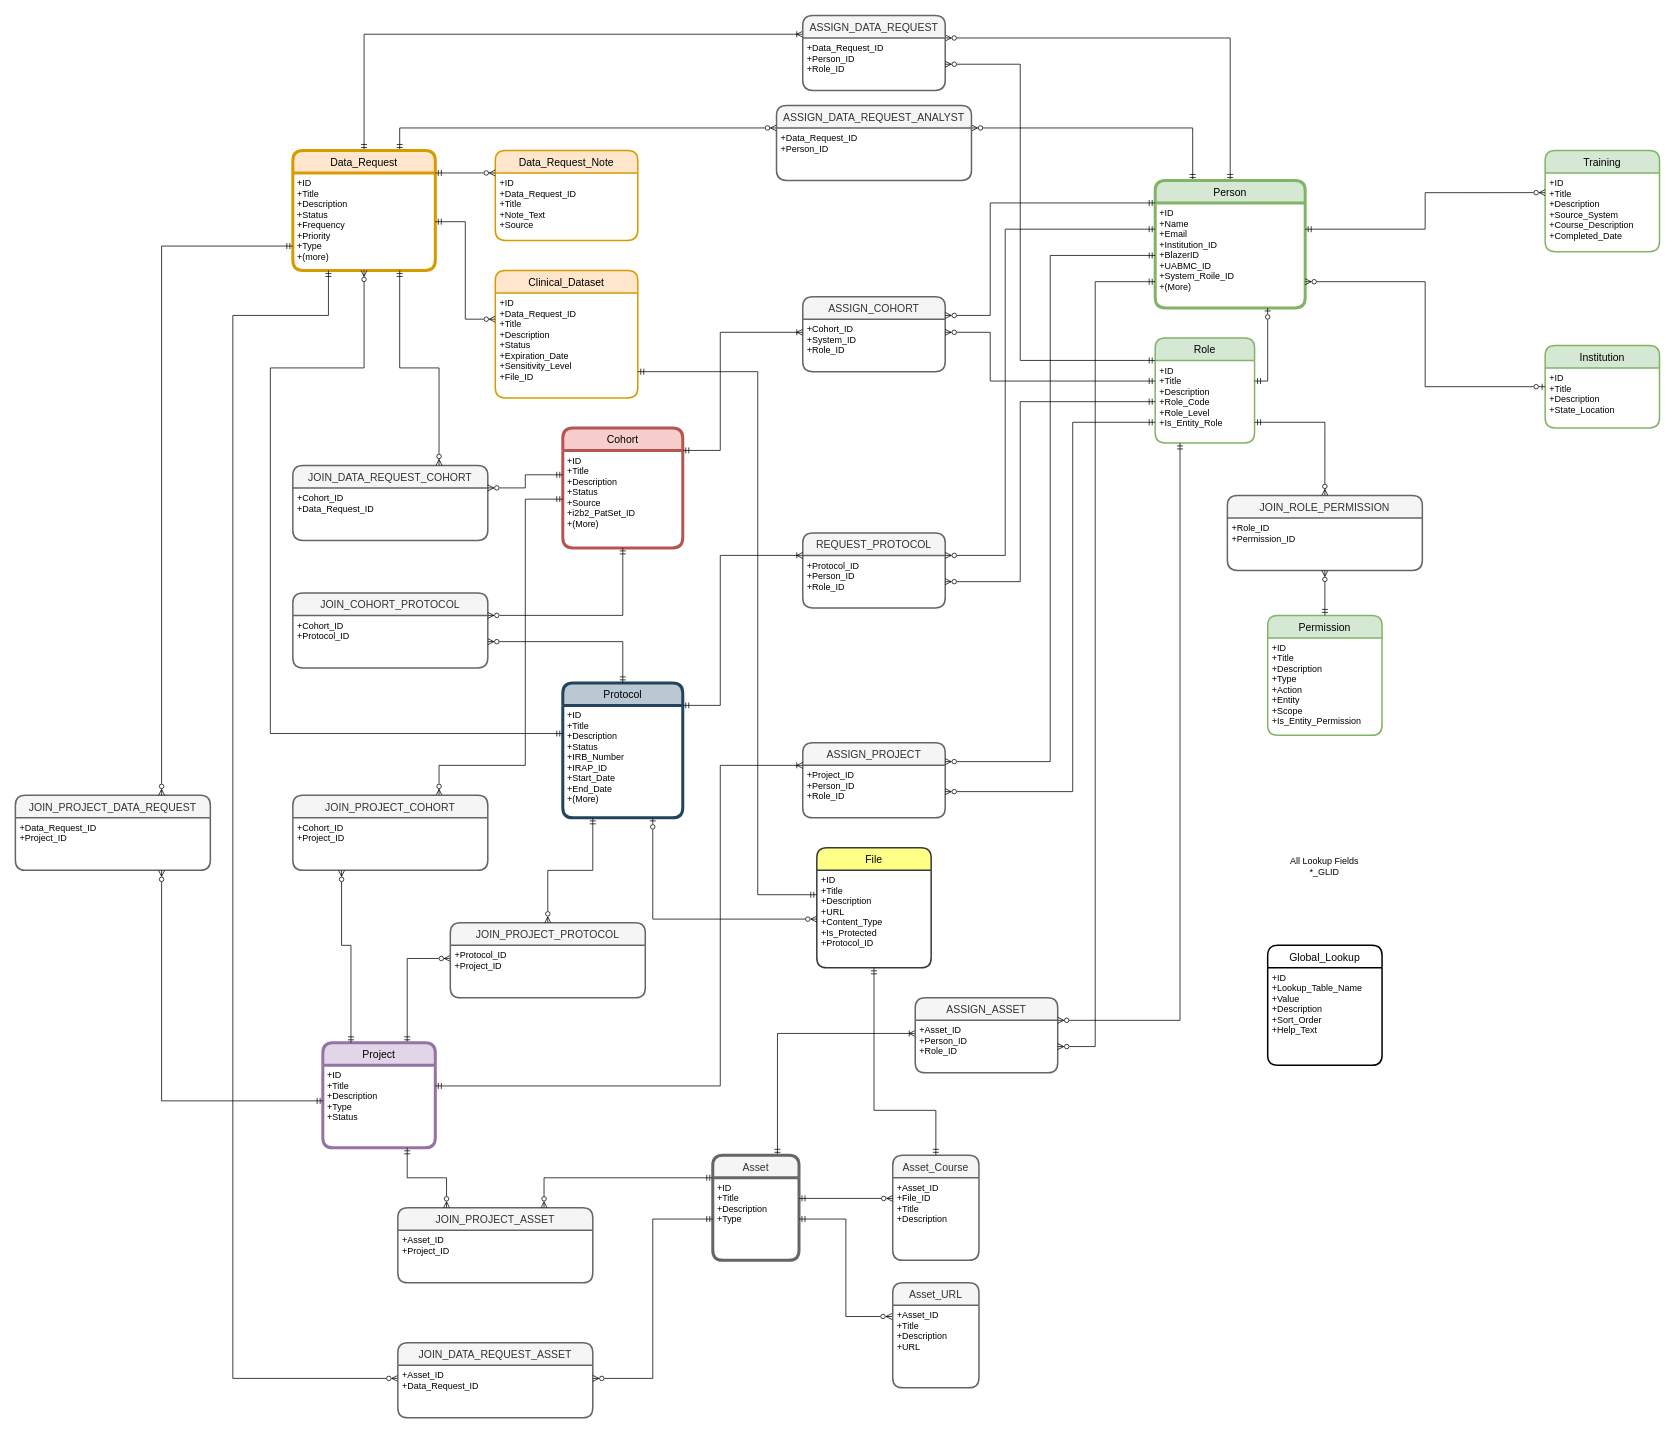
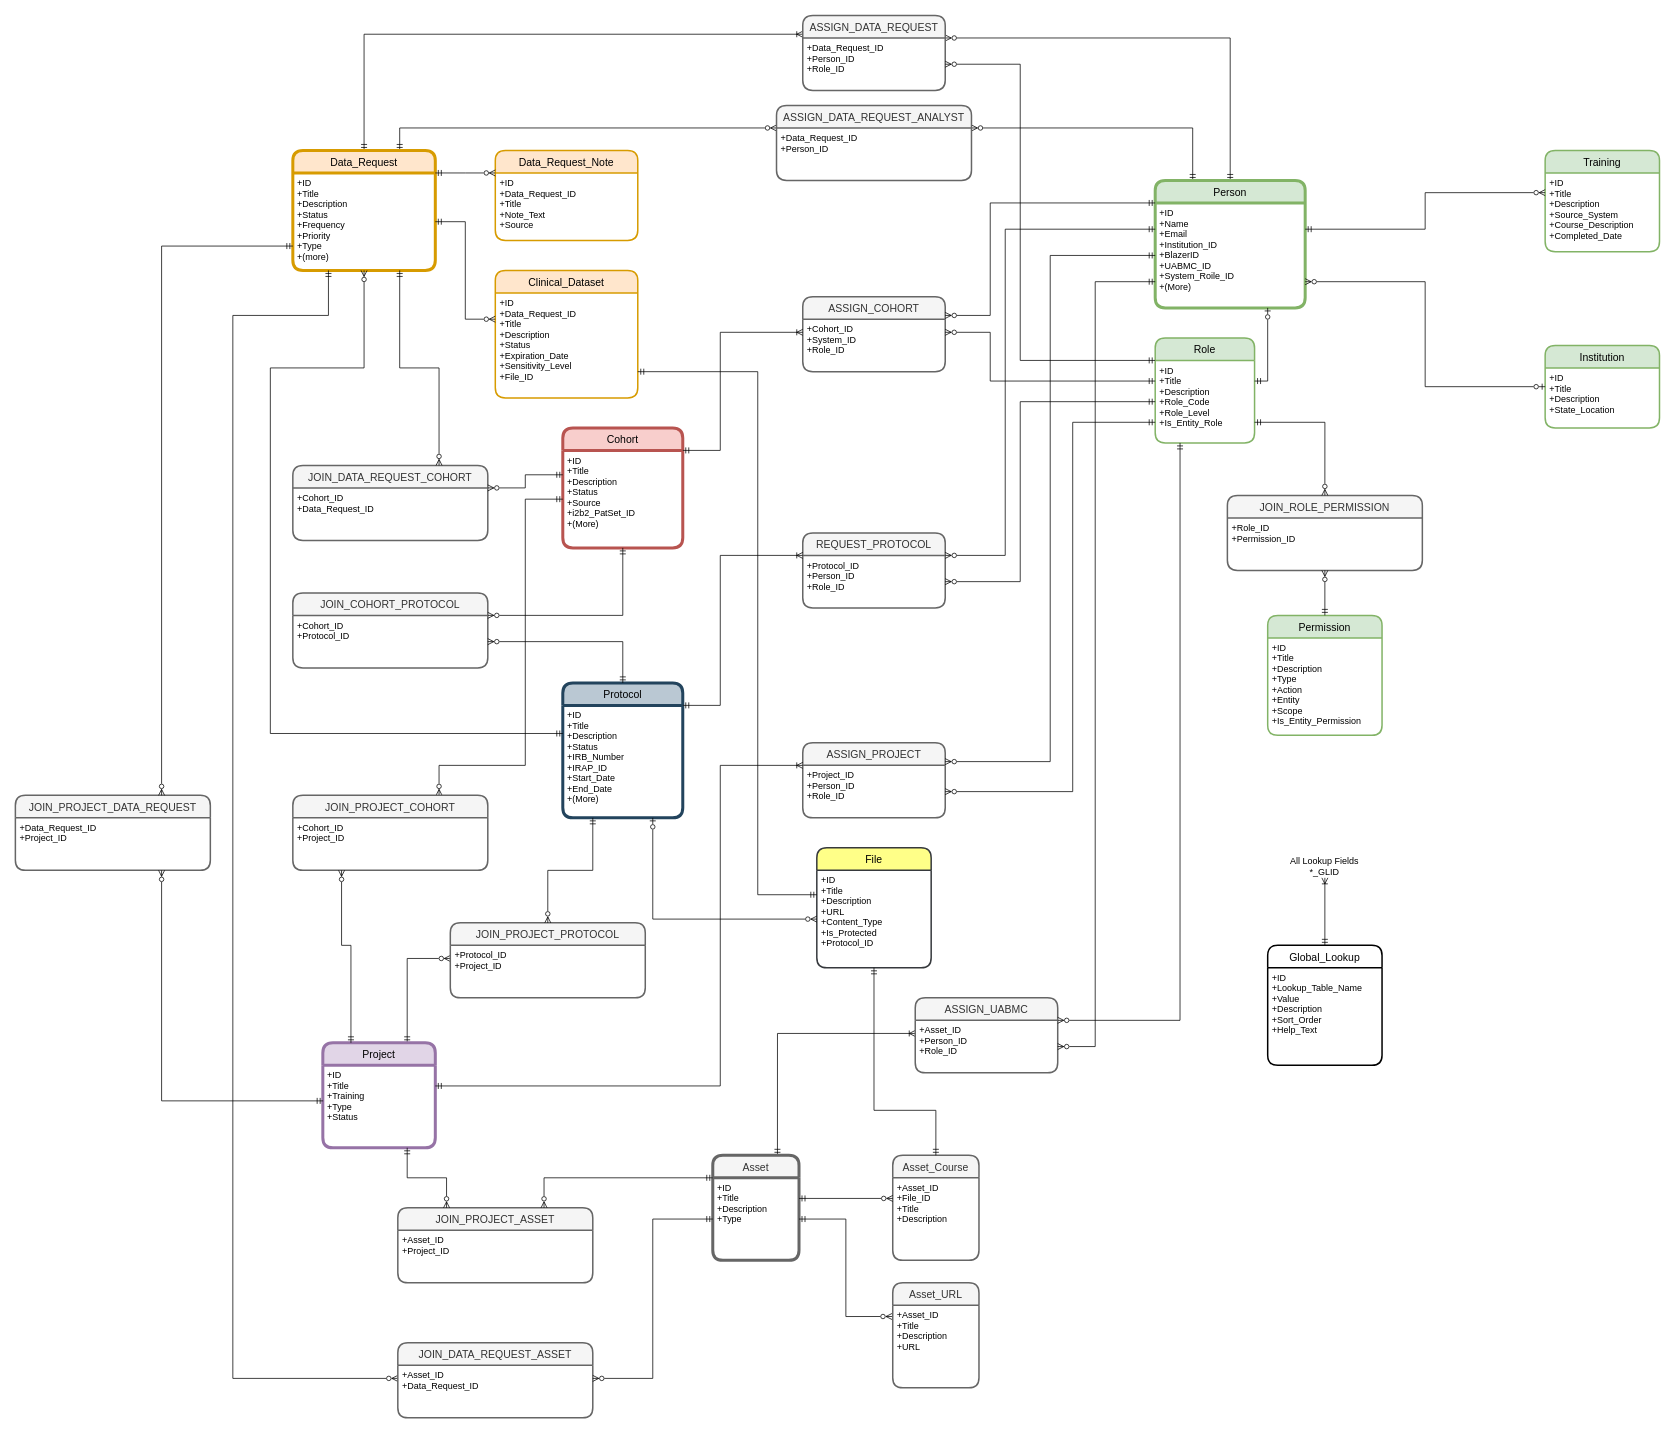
edge "All Lookup Fields *_GLID" -- "Global_Lookup": added
node "ASSIGN_ASSET": label "ASSIGN_ASSET" -> "ASSIGN_UABMC"
node "+ID +Title +Description +Type +Status": label "+ID +Title +Description +Type +Status" -> "+ID +Title +Training +Type +Status"
